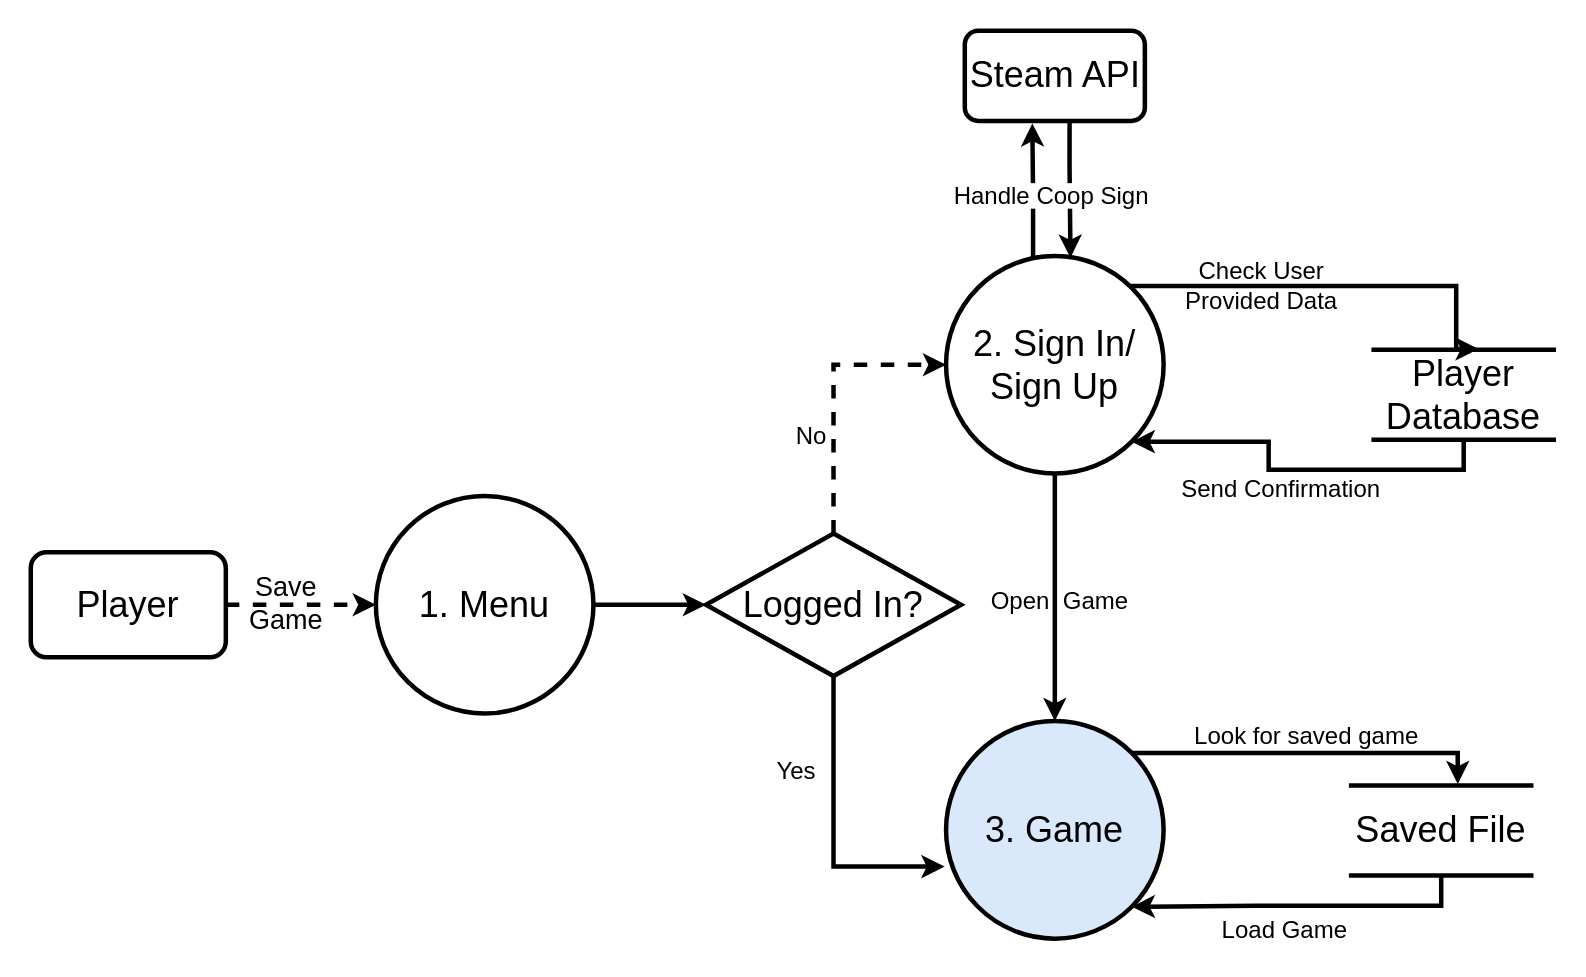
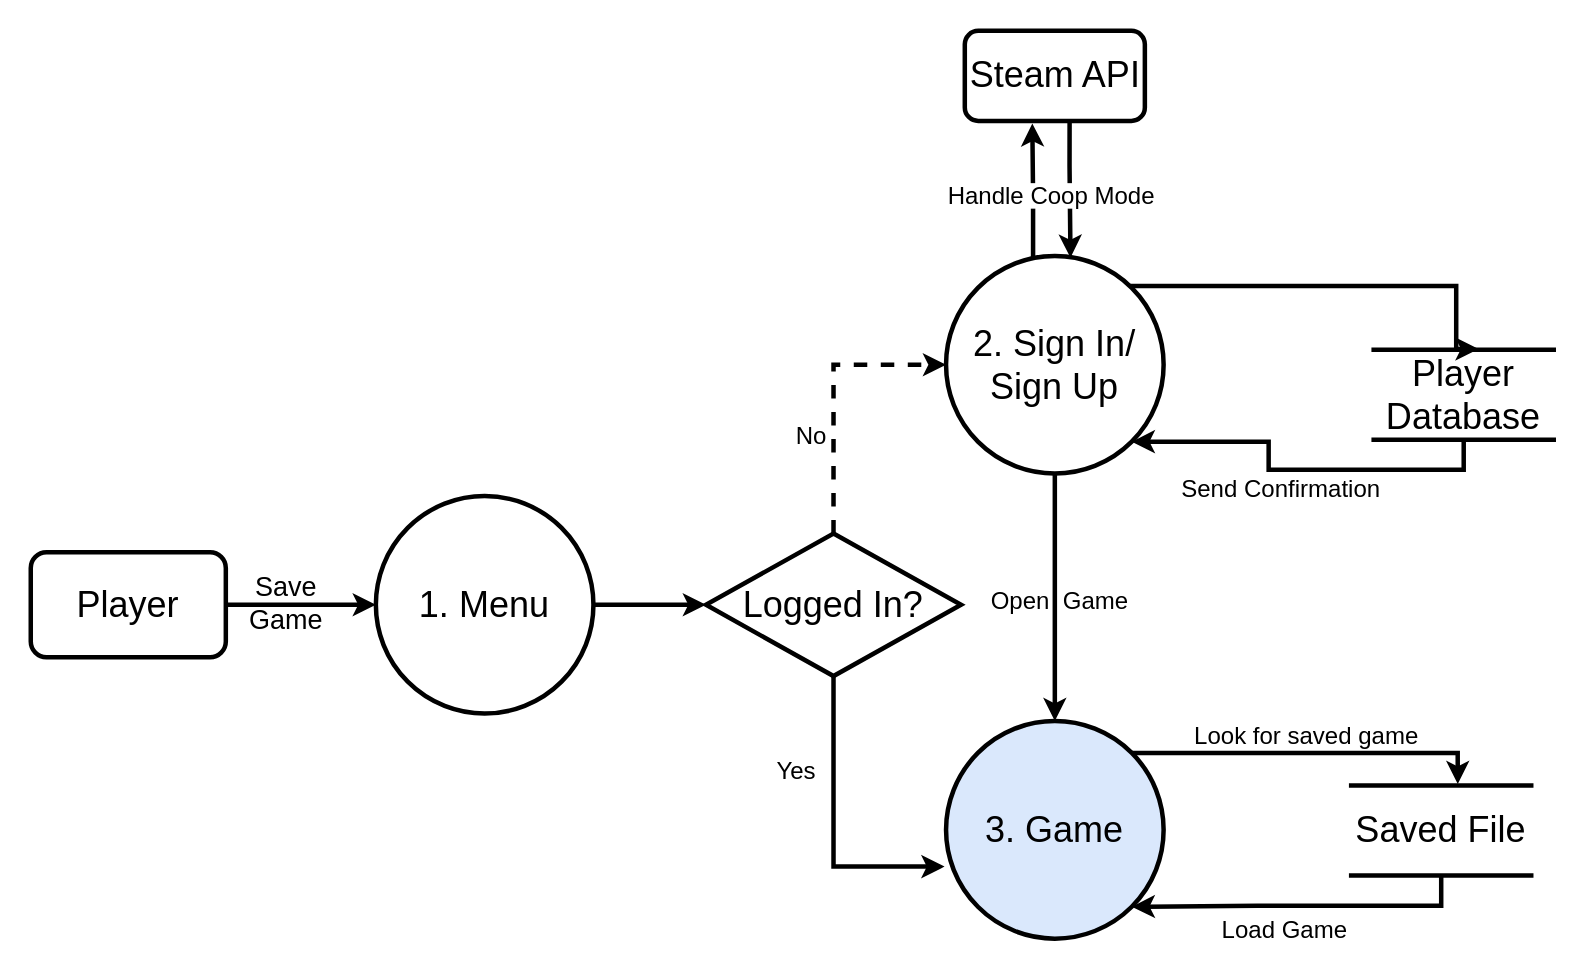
node "Handle Coop Sign": label "Handle Coop Sign" -> "Handle Coop Mode"
node "Check User Provided Data": removed
edge "Player" -> "1. Menu": style dashed -> solid
